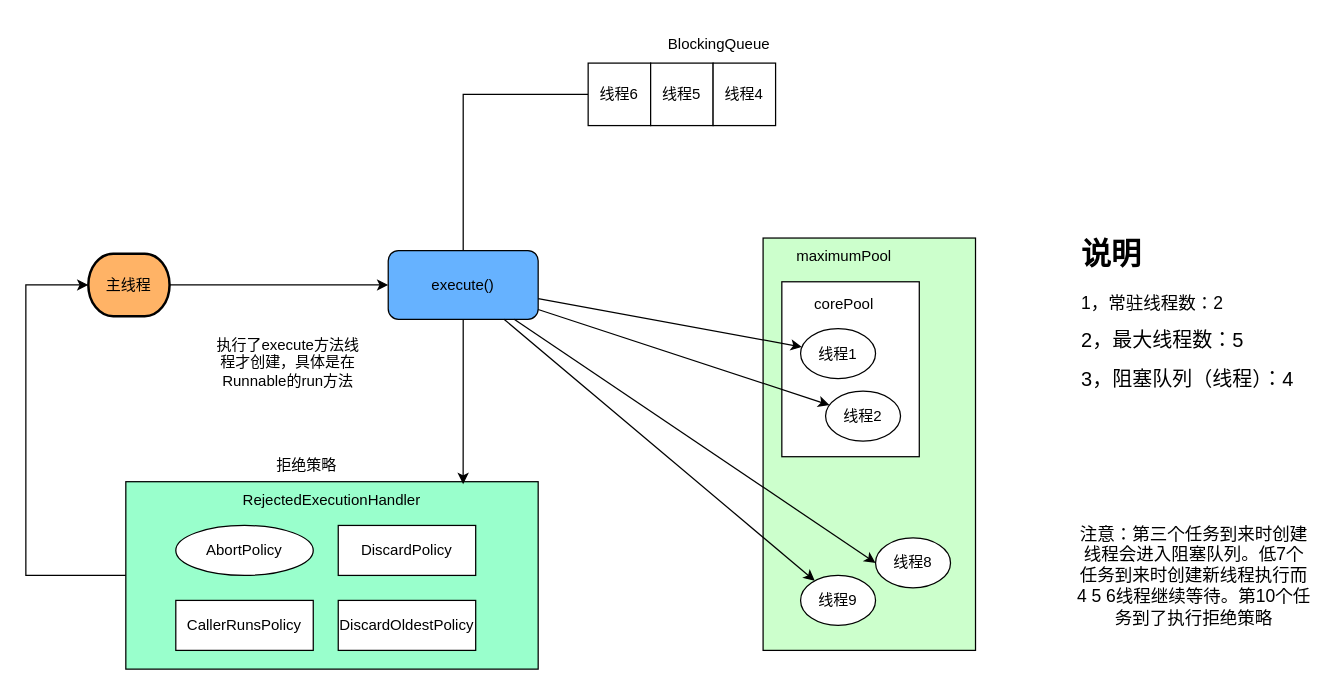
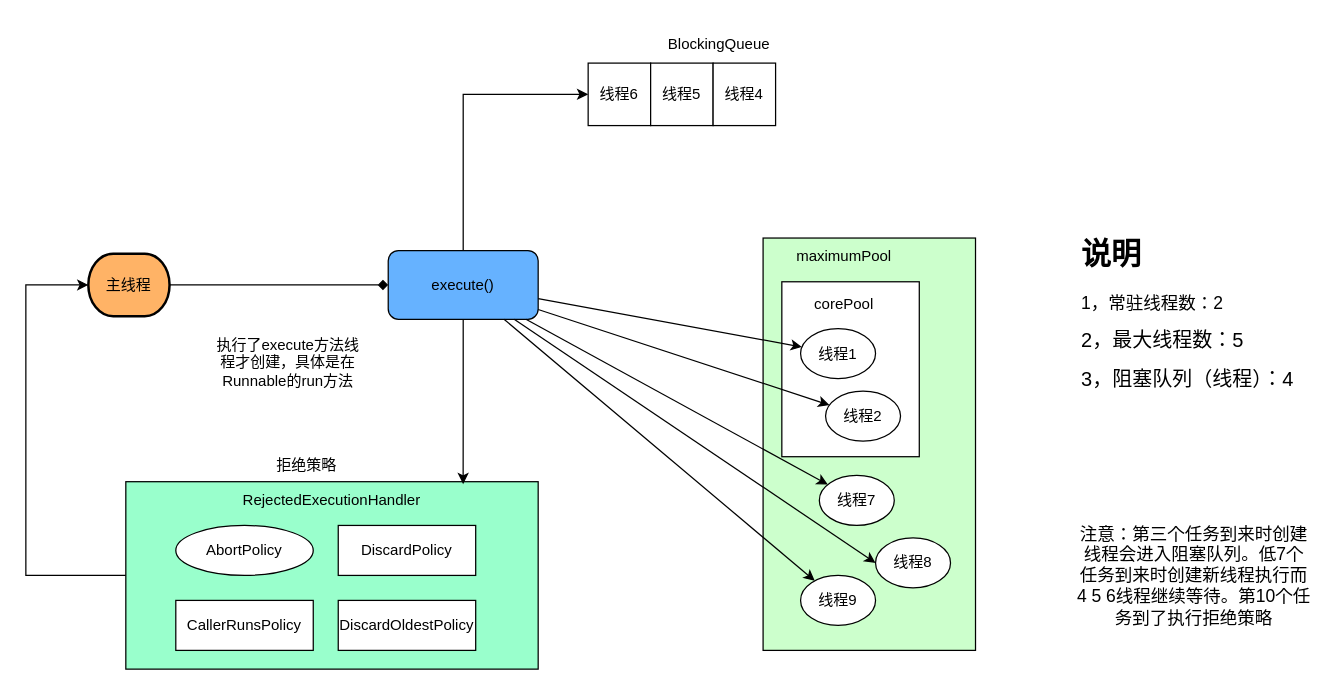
edge "线程6" -- "execute()": arrowhead none -> classic
edge "主线程" -> "execute()": arrowhead classic -> diamond
edge "execute()" -> "线程7": added
node "线程7": added
